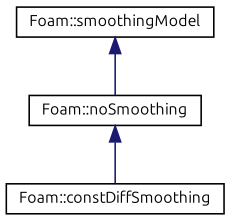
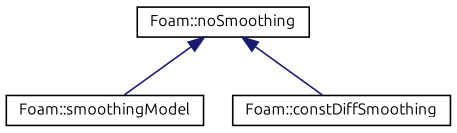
edge "Foam::noSmoothing" -> "Foam::smoothingModel": reversed
